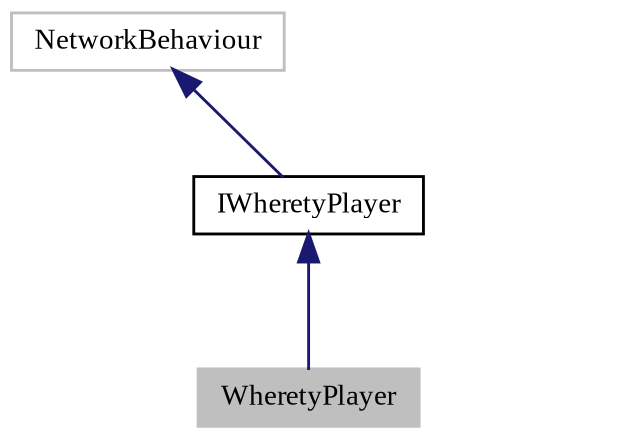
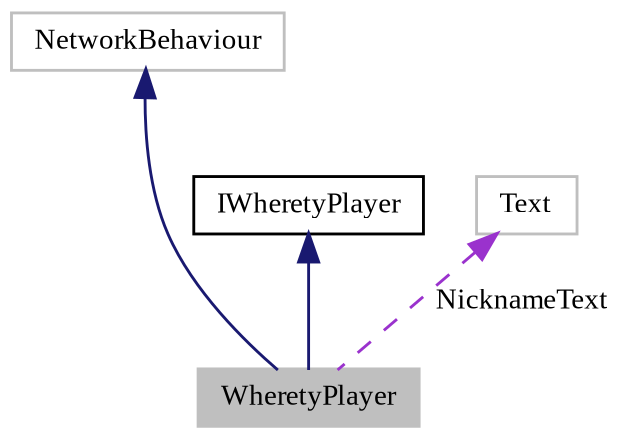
edge "IWheretyPlayer" -> "NetworkBehaviour": now "WheretyPlayer" -> "NetworkBehaviour"
node "Text": added
